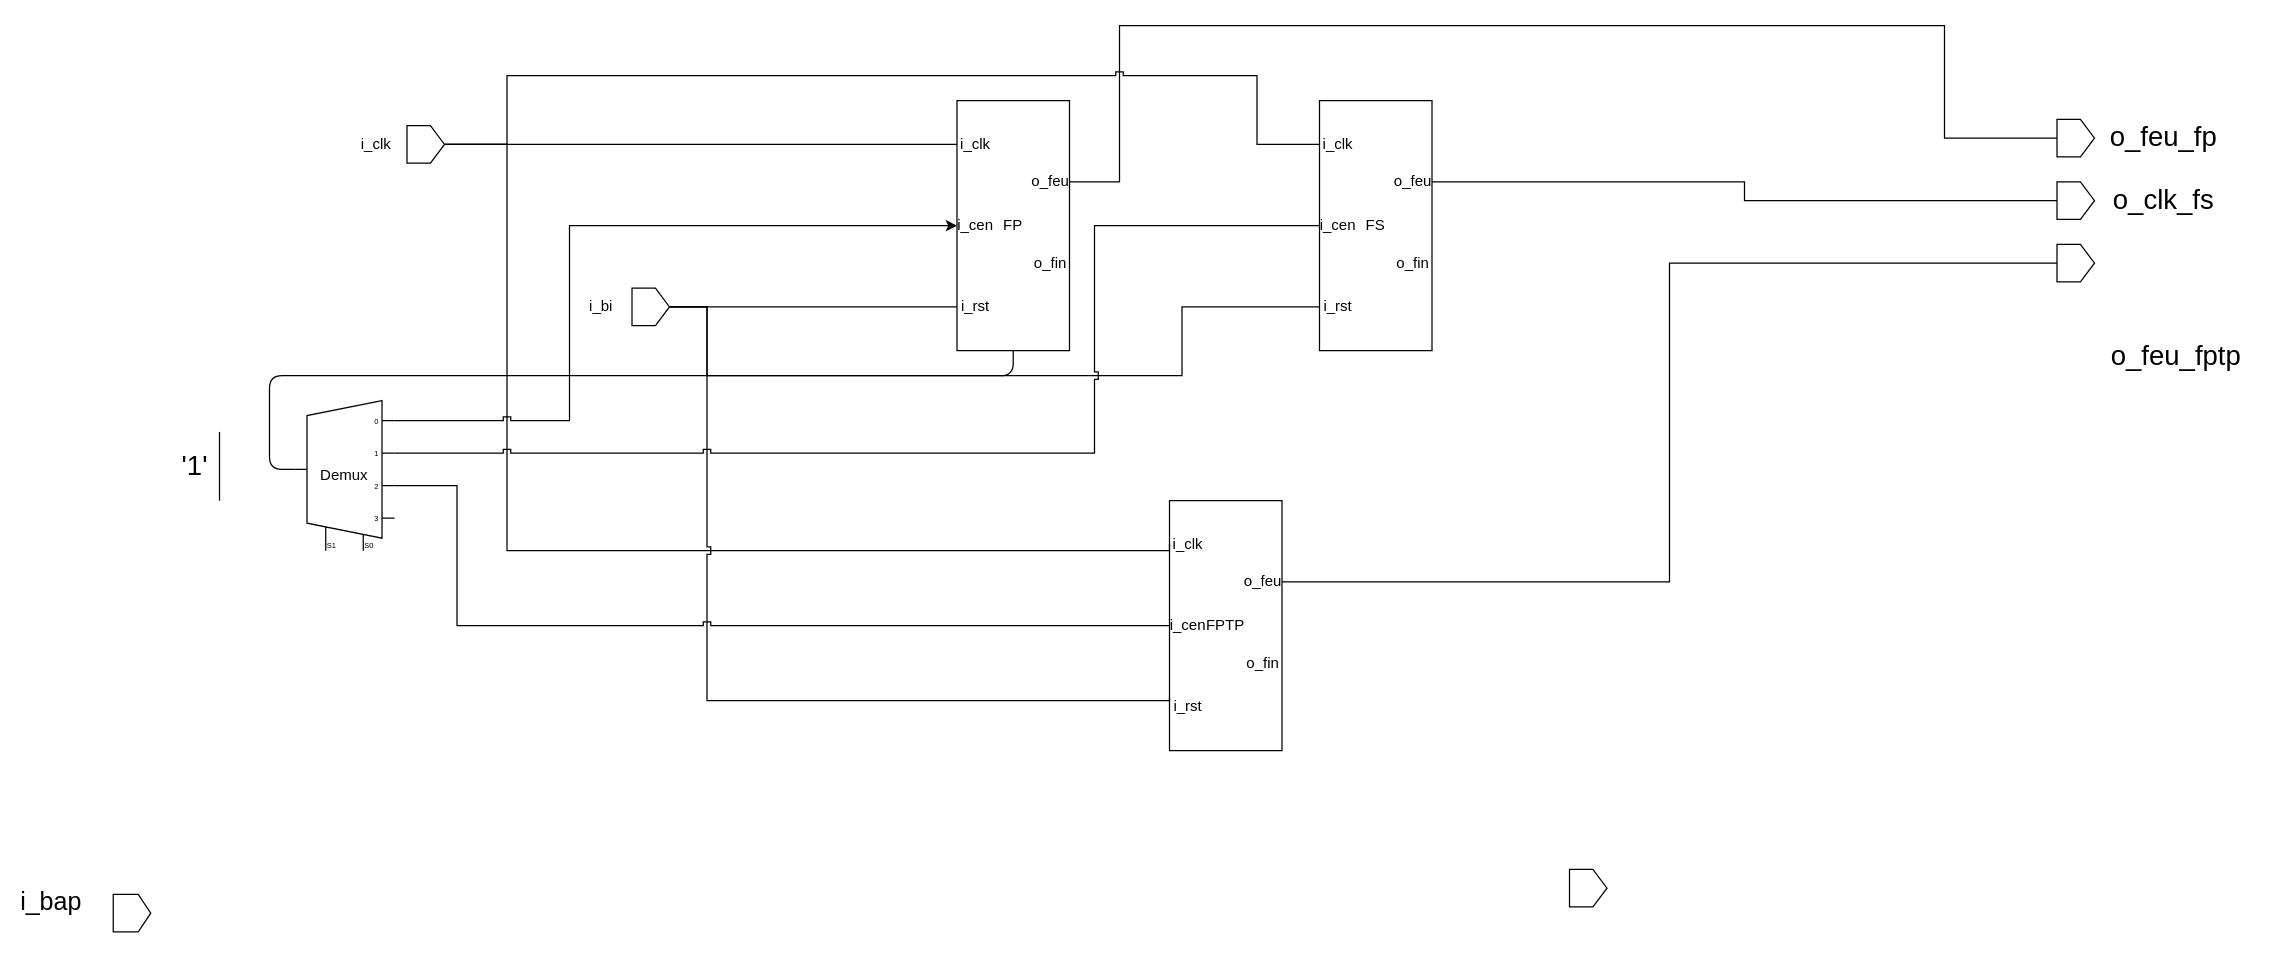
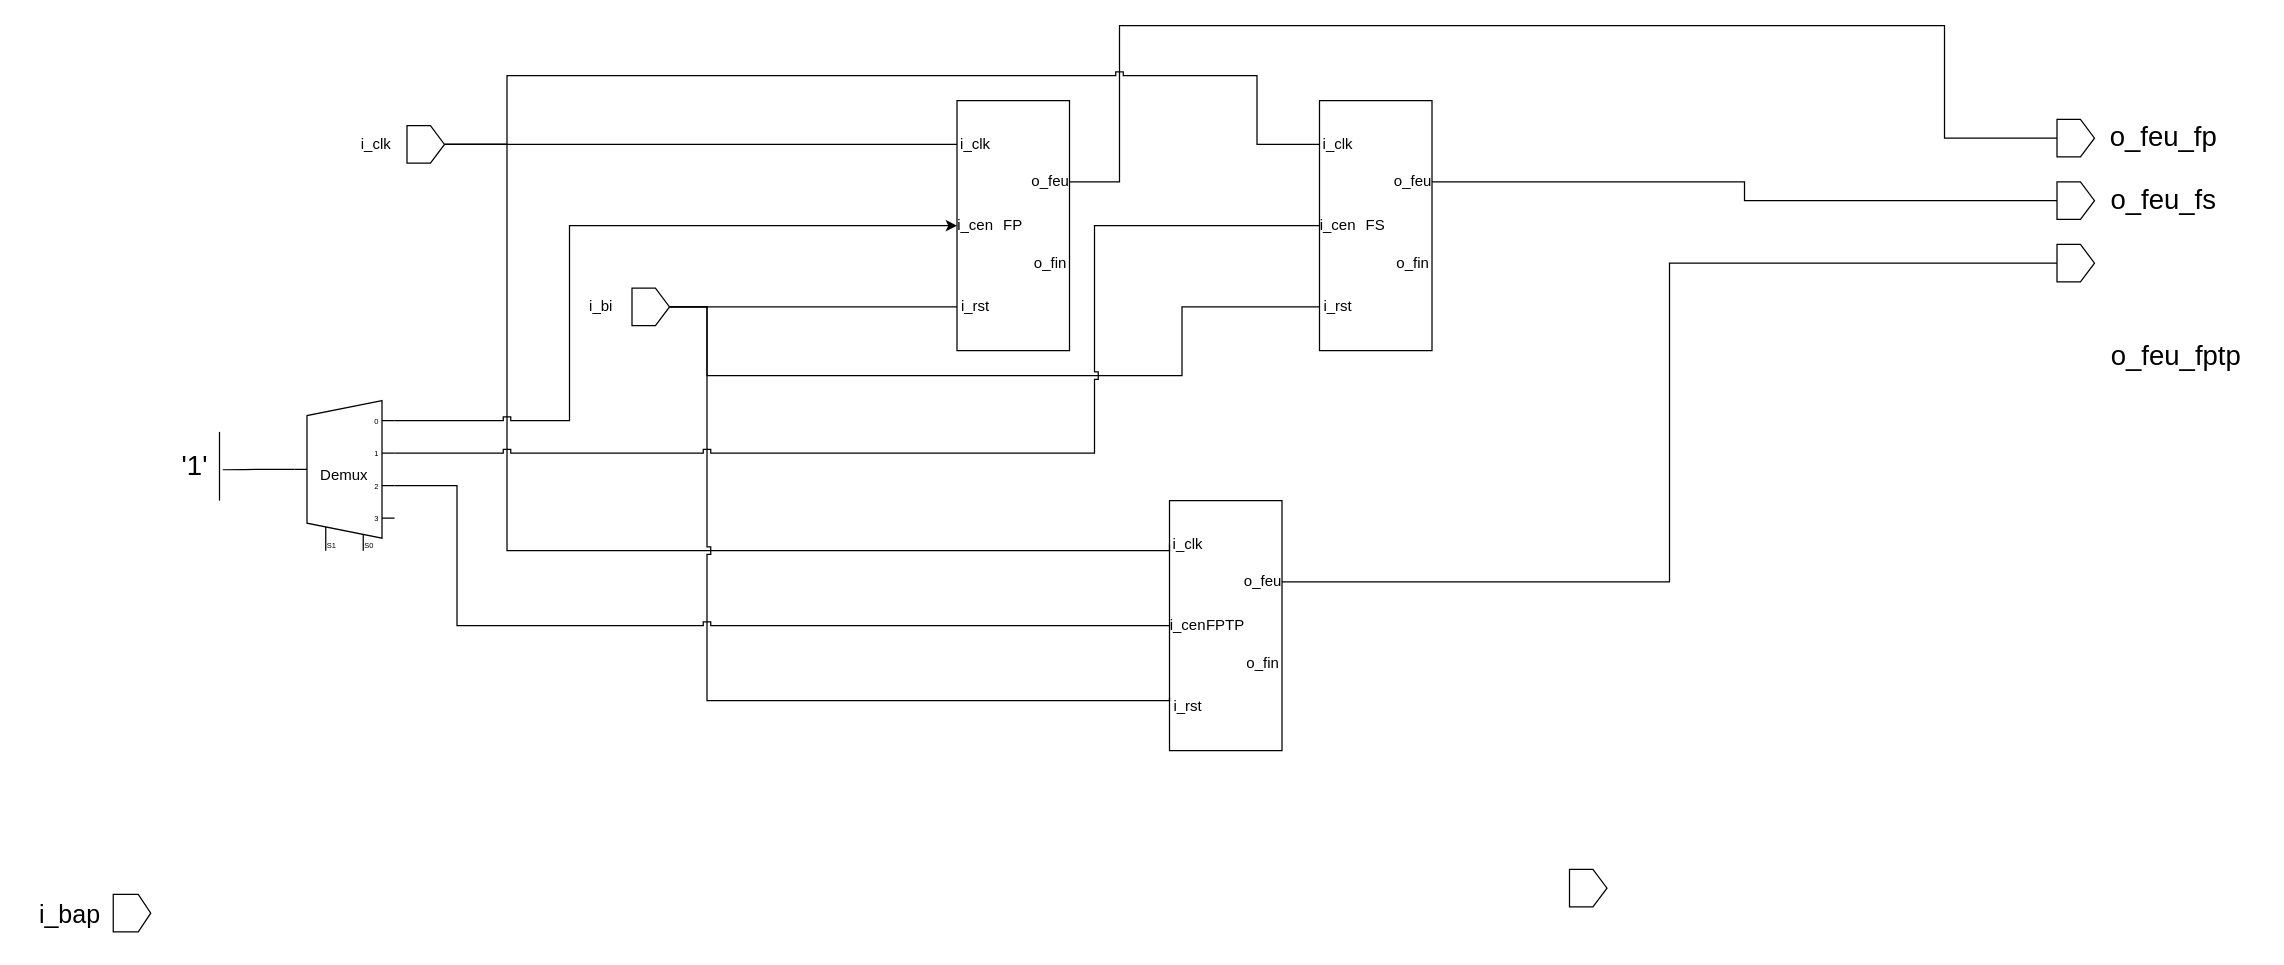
node "o_clk_fs": label "o_clk_fs" -> "o_feu_fs"
edge "FP" -- "Demux": now "'1'" -- "Demux"
node "i_bap": moved (51, 901) -> (69, 913)
